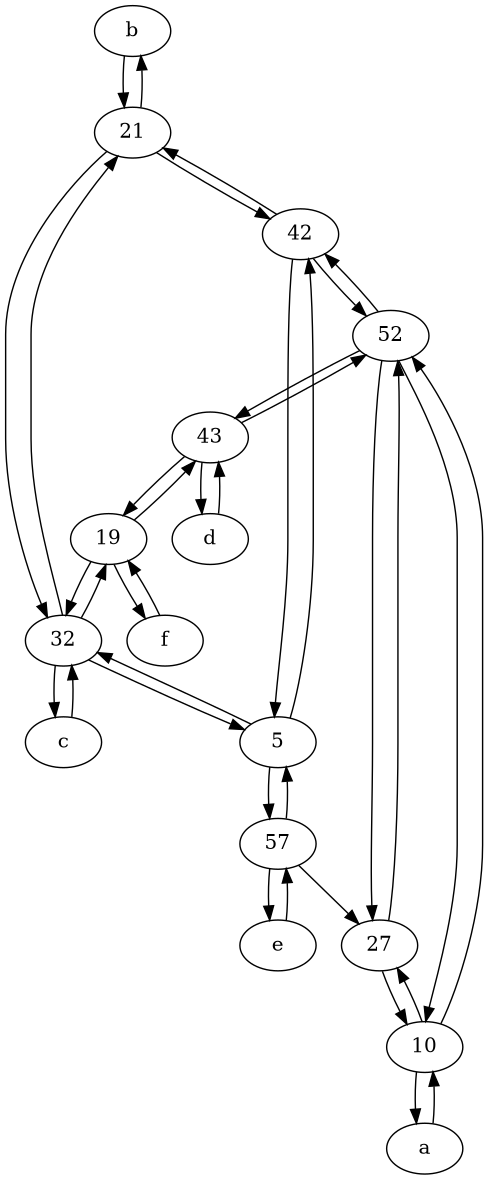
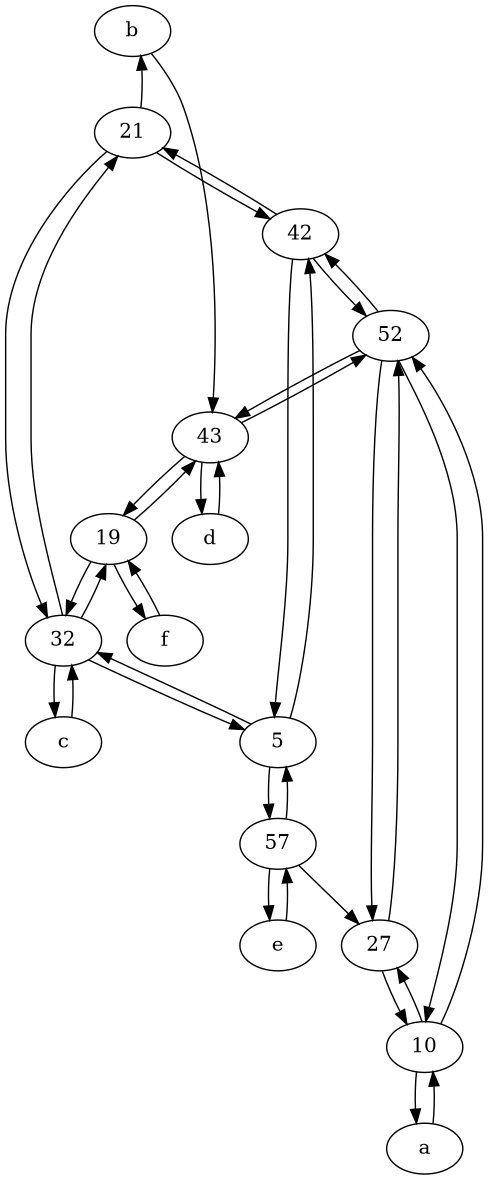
edge "b" -> "21": now "b" -> "43"
